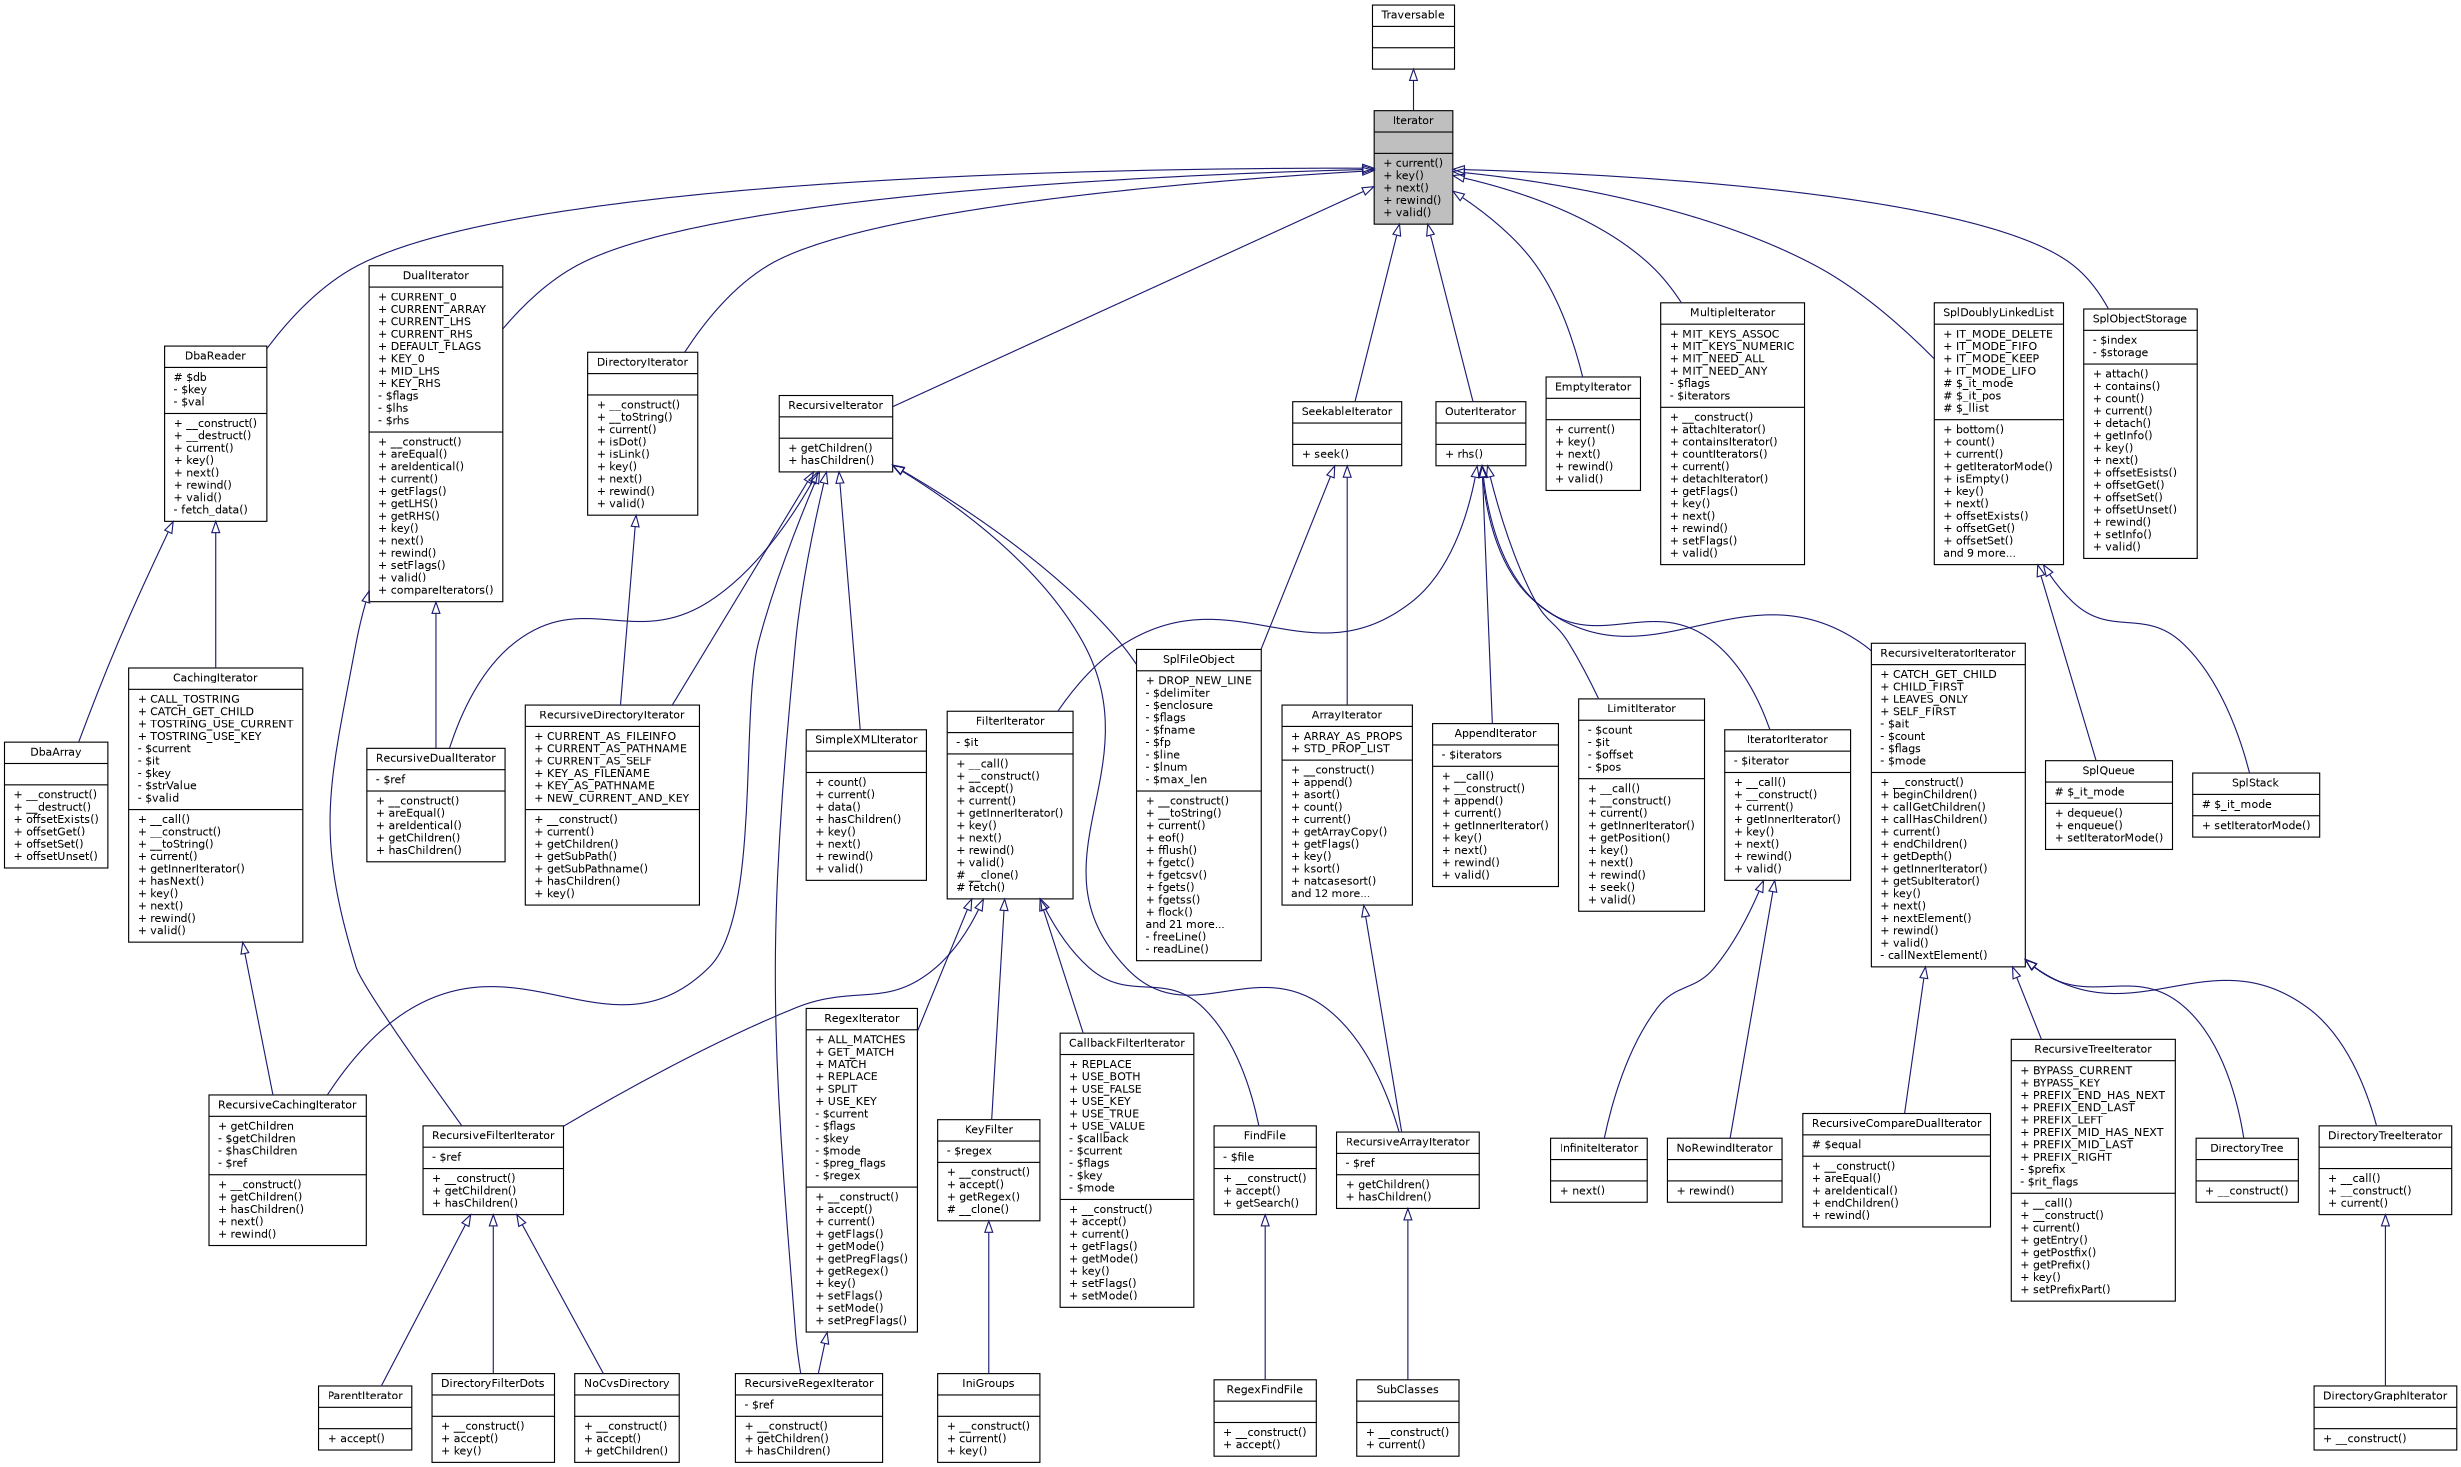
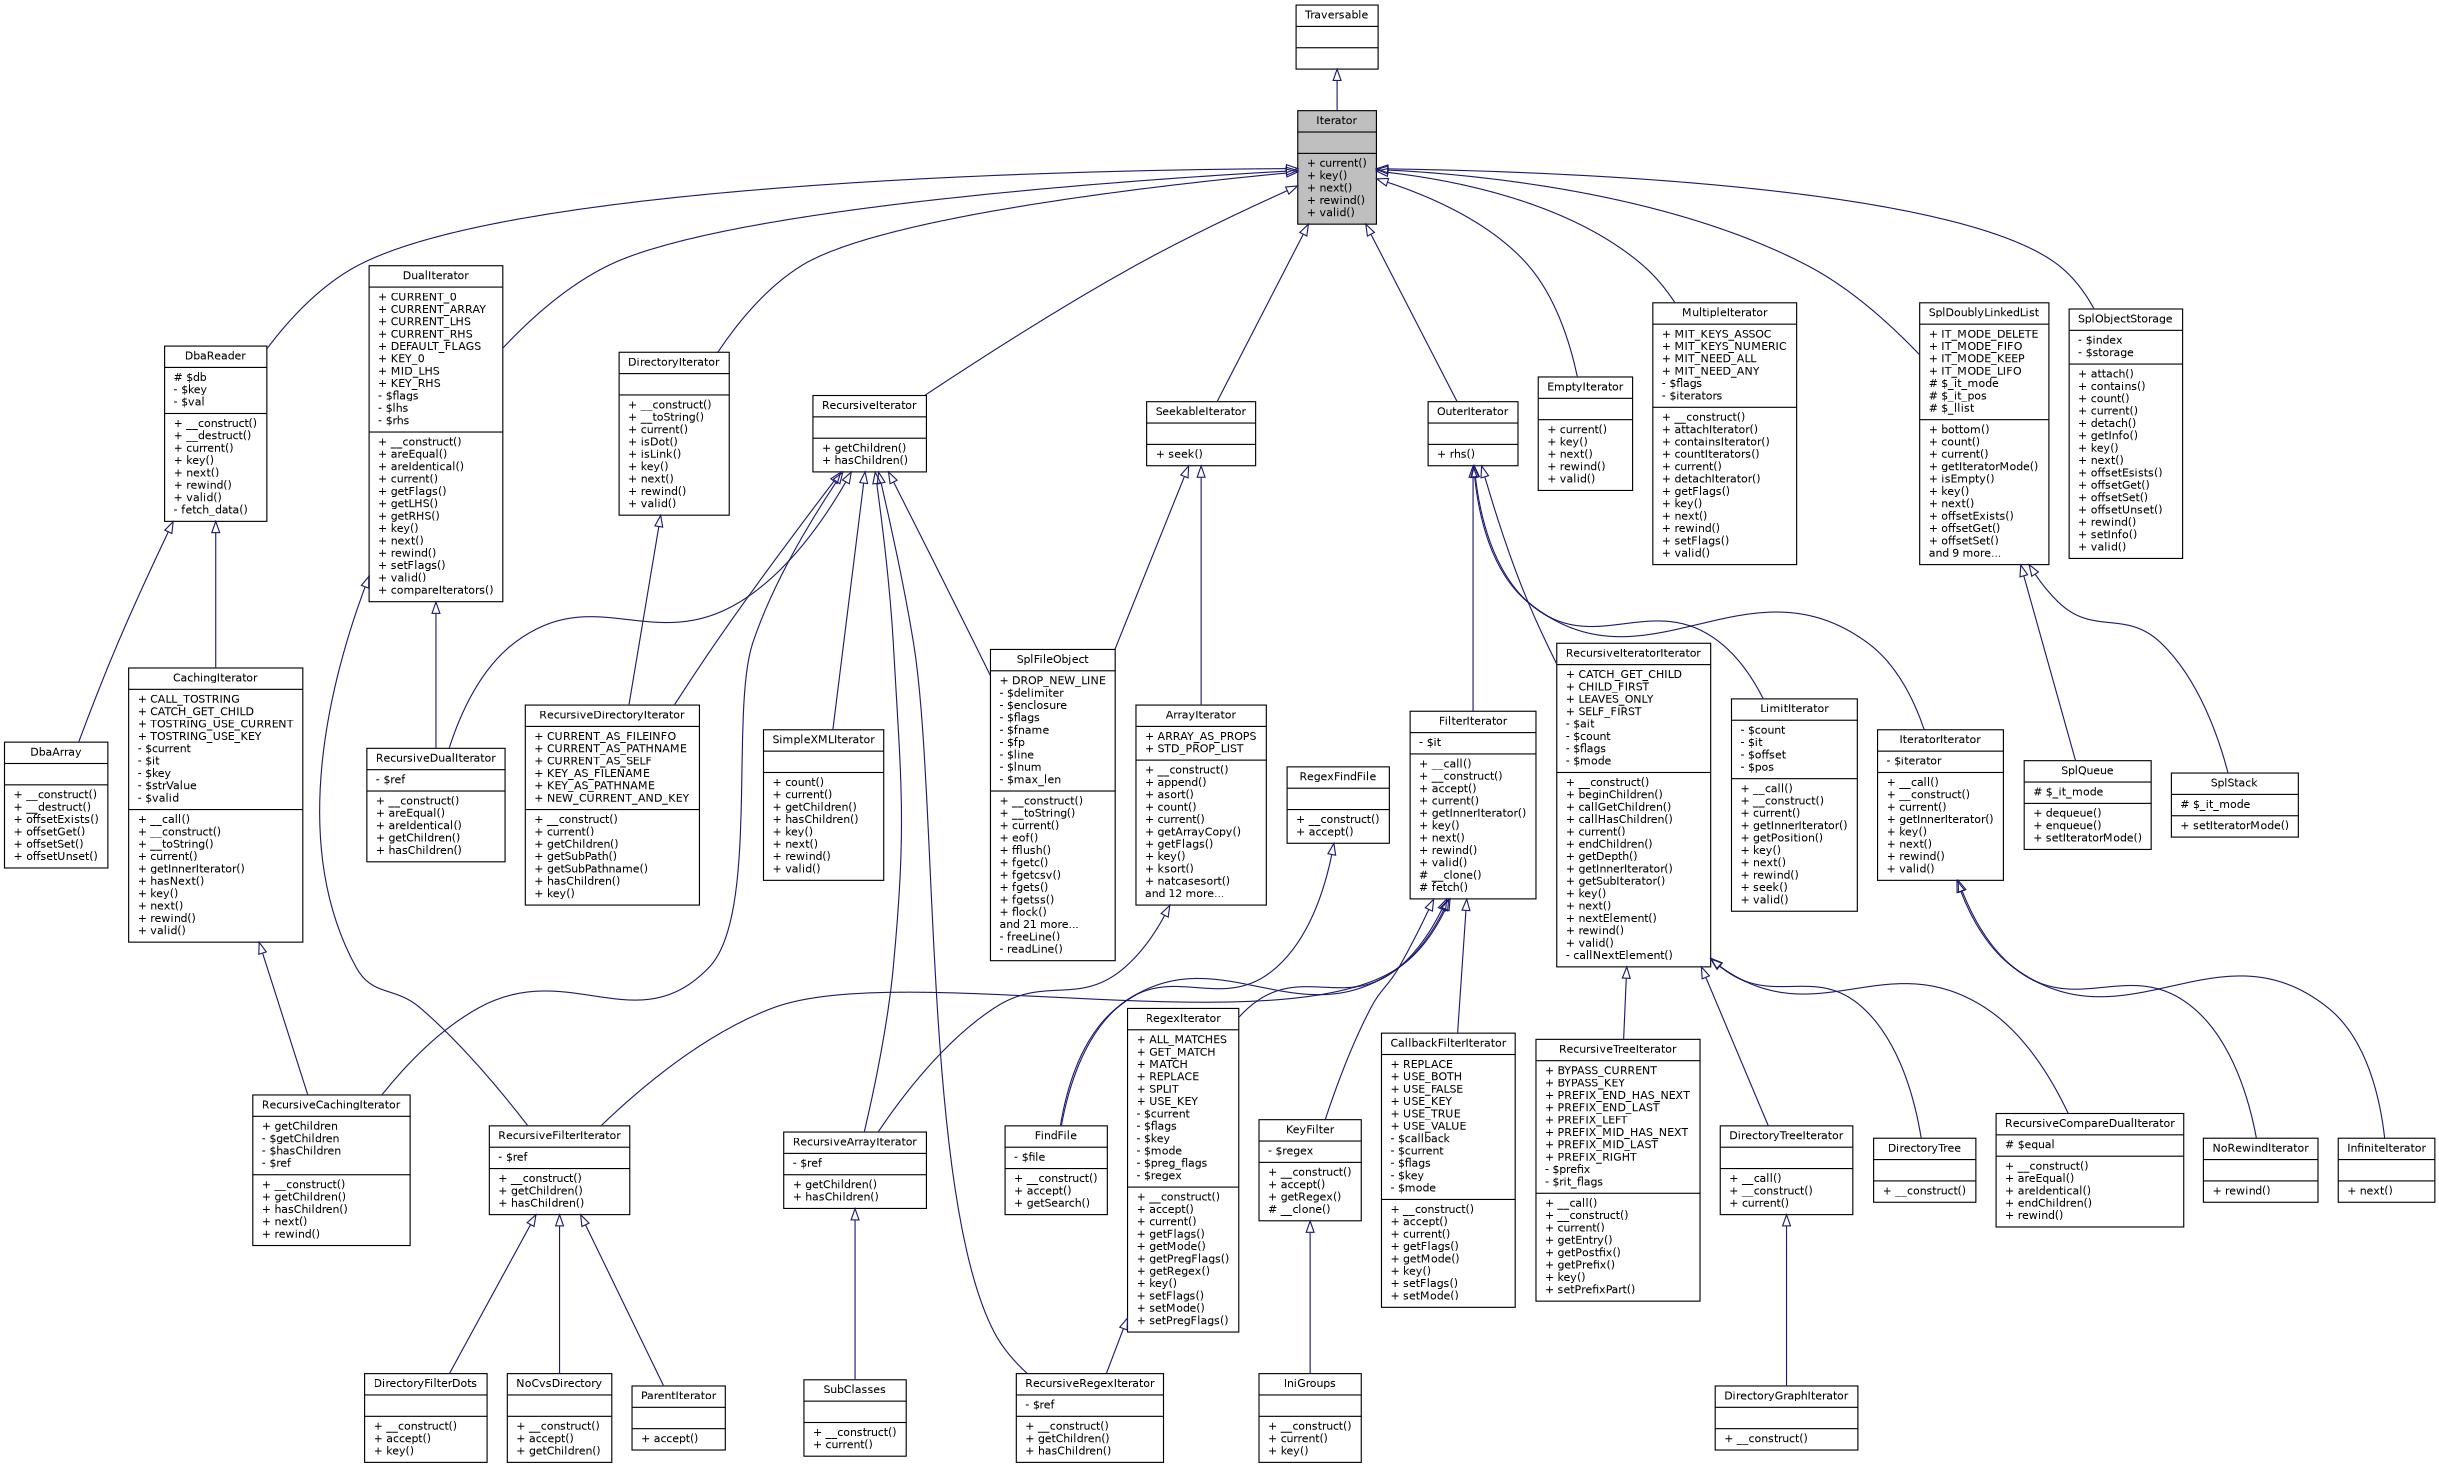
node "AppendIterator": removed
node "SimpleXMLIterator": text "+ data()" -> "+ getChildren()"
edge "RegexFindFile" -> "FindFile": reversed
